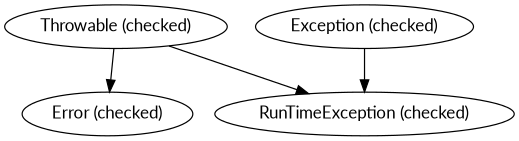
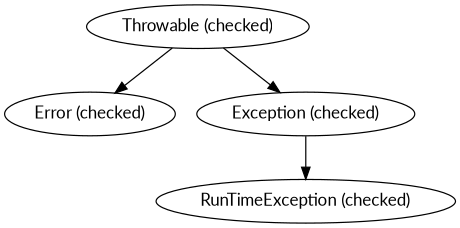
edge "Throwable (checked)" -> "RunTimeException (checked)": now "Throwable (checked)" -> "Exception (checked)"
